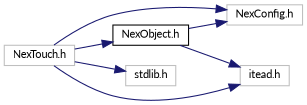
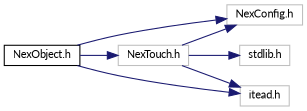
edge "NexTouch.h" -> "NexObject.h": reversed
